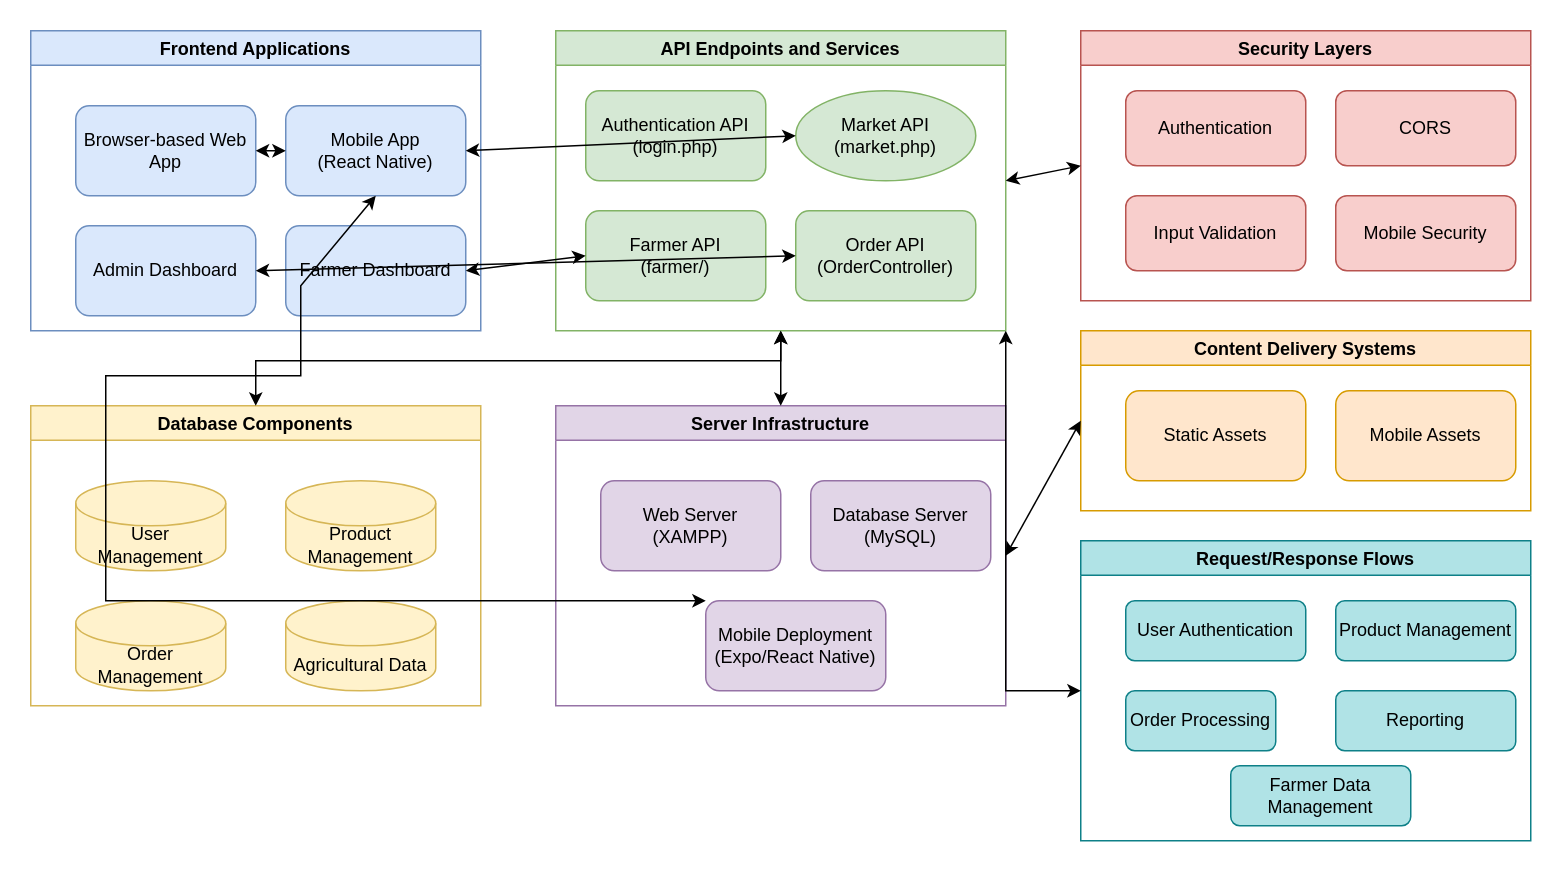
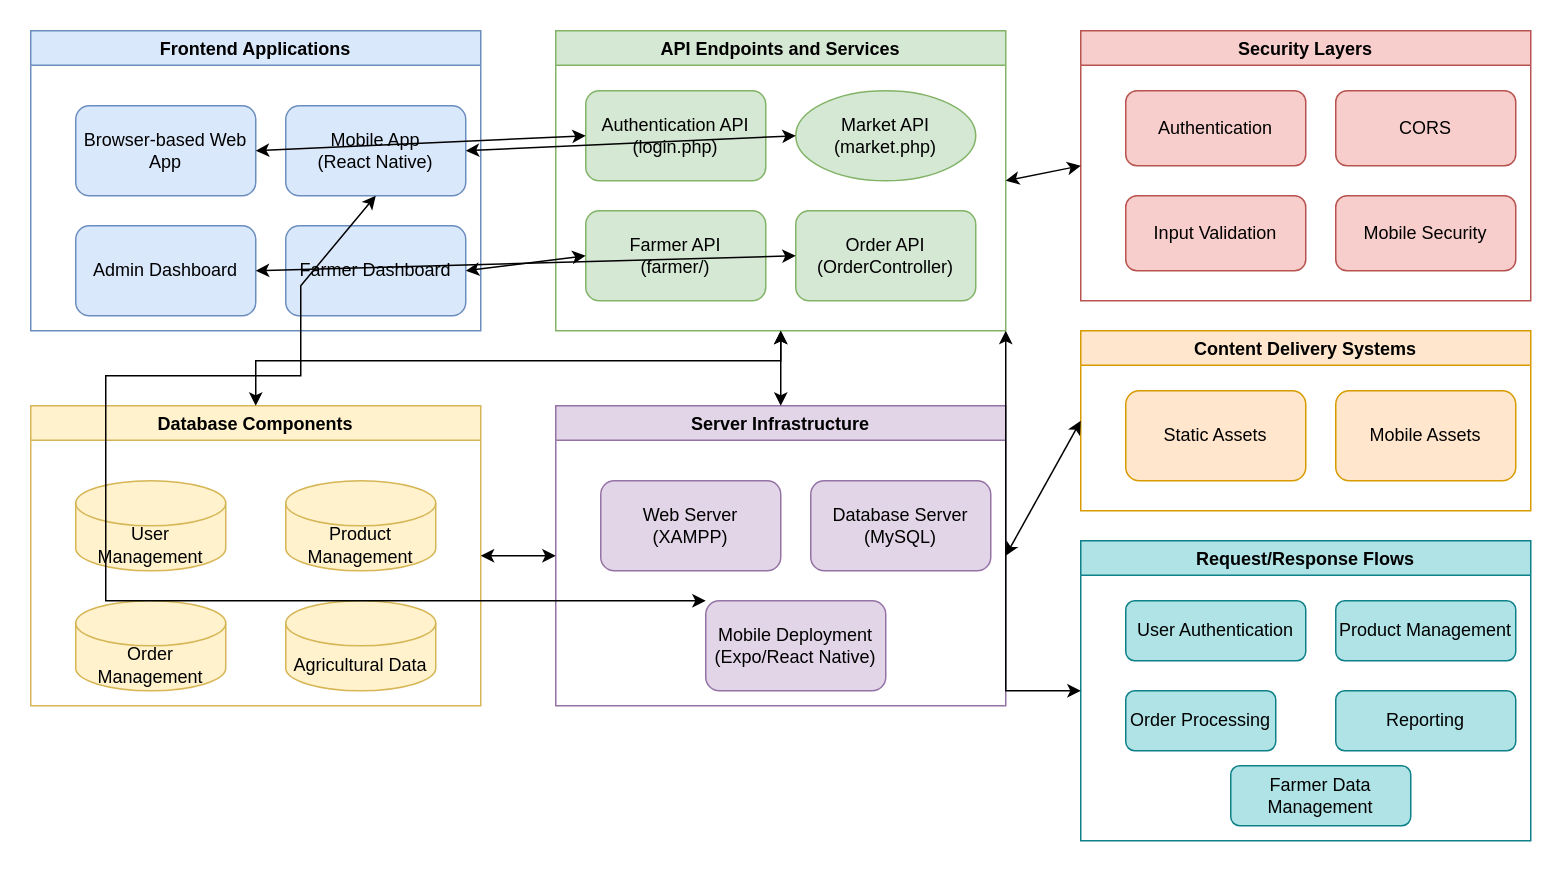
edge "Browser-based Web App" -- "Mobile App (React Native)": now "Browser-based Web App" -- "Authentication API (login.php)"
edge "Database Components" -- "Server Infrastructure": added
